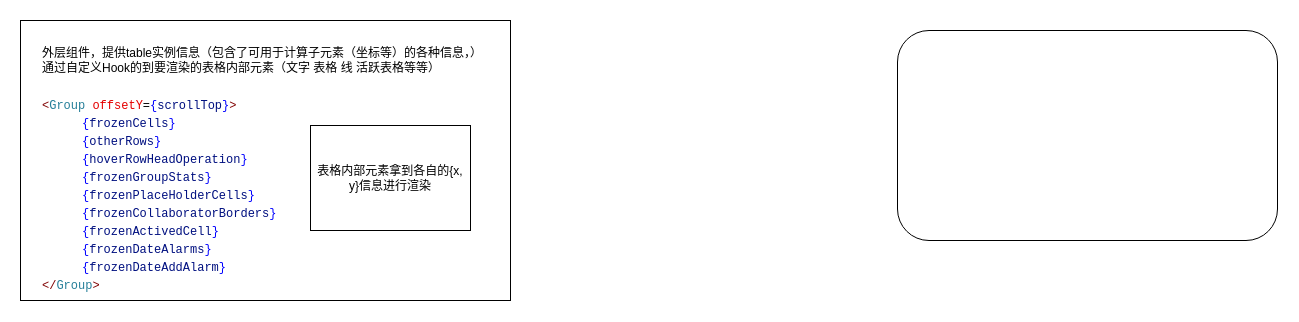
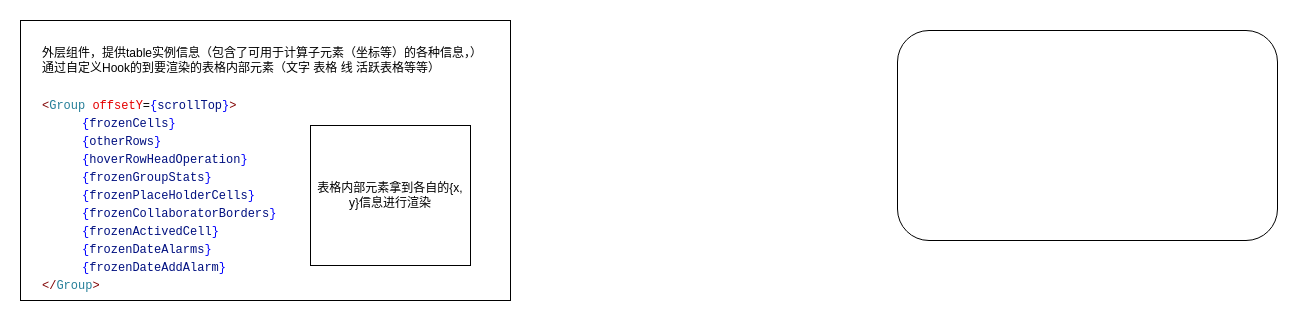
node "表格内部元素拿到各自的{x, y}信息进行渲染": size 160x105 -> 160x140
